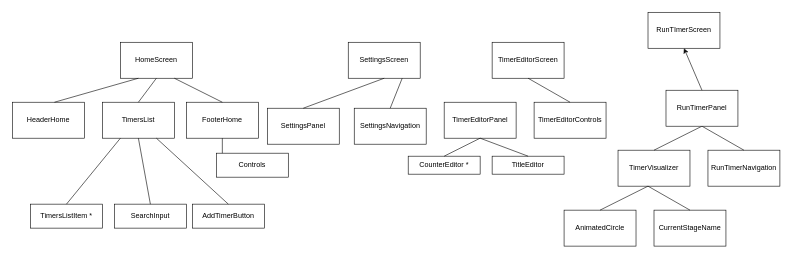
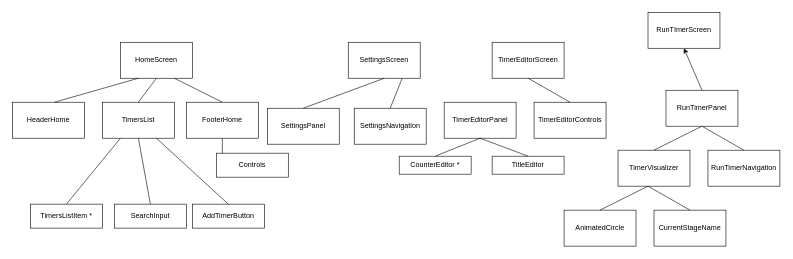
node "CounterEditor *": moved (444, 165) -> (435, 165)
